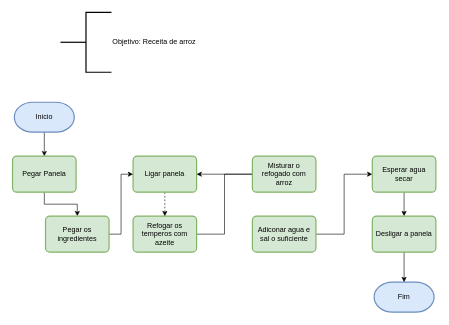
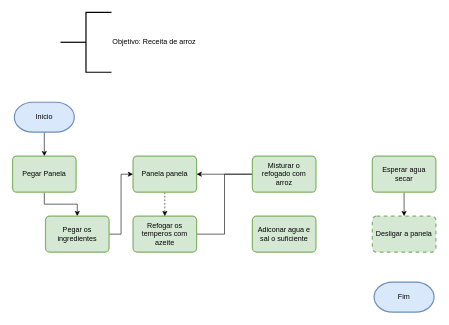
node "Ligar panela": label "Ligar panela" -> "Panela panela"
edge "Adiconar agua e sal o suficiente" -> "Esperar agua secar": removed
node "Desligar a panela": style solid -> dashed
edge "Desligar a panela" -> "Fim": removed
